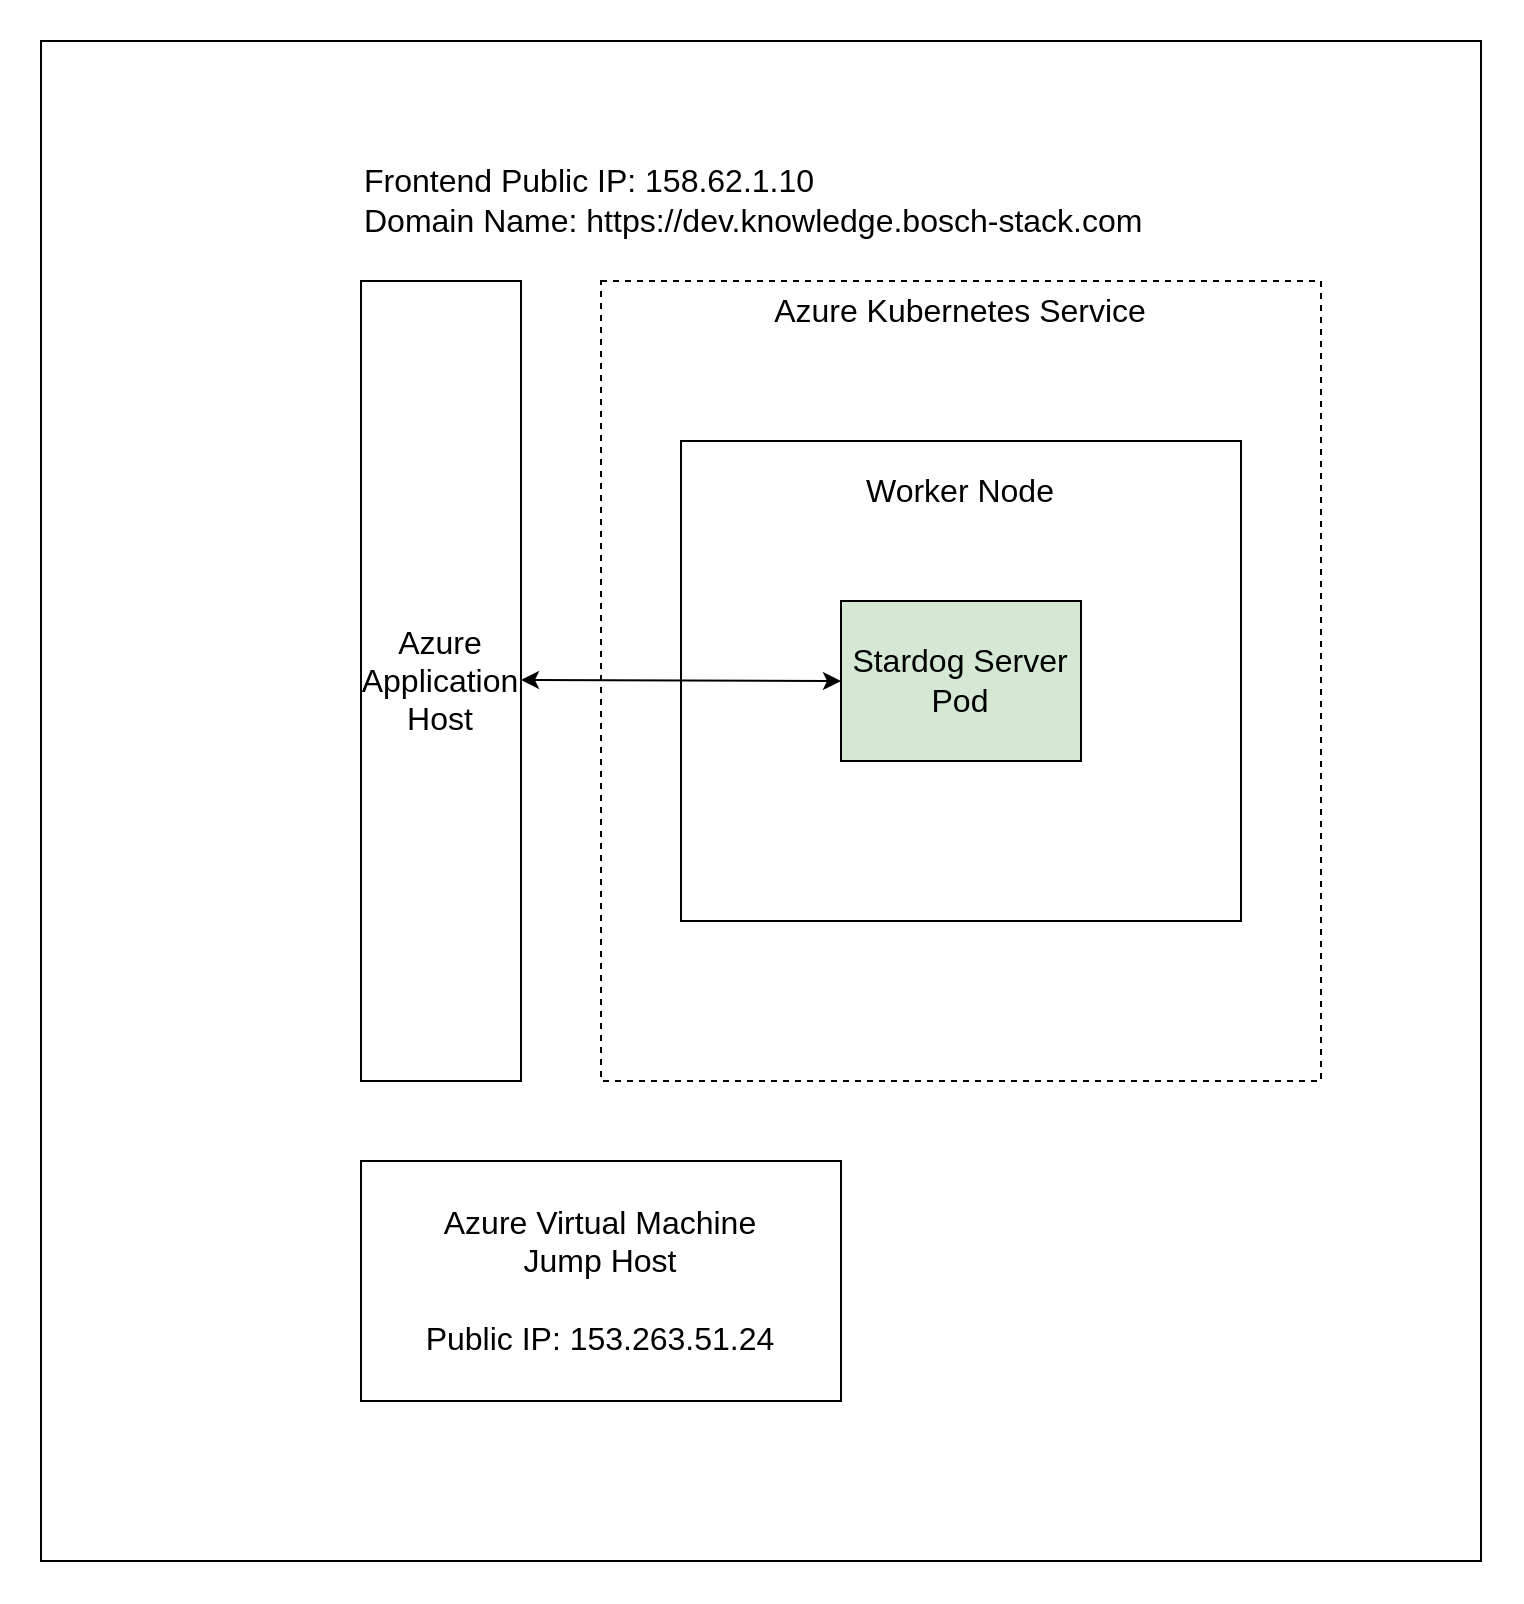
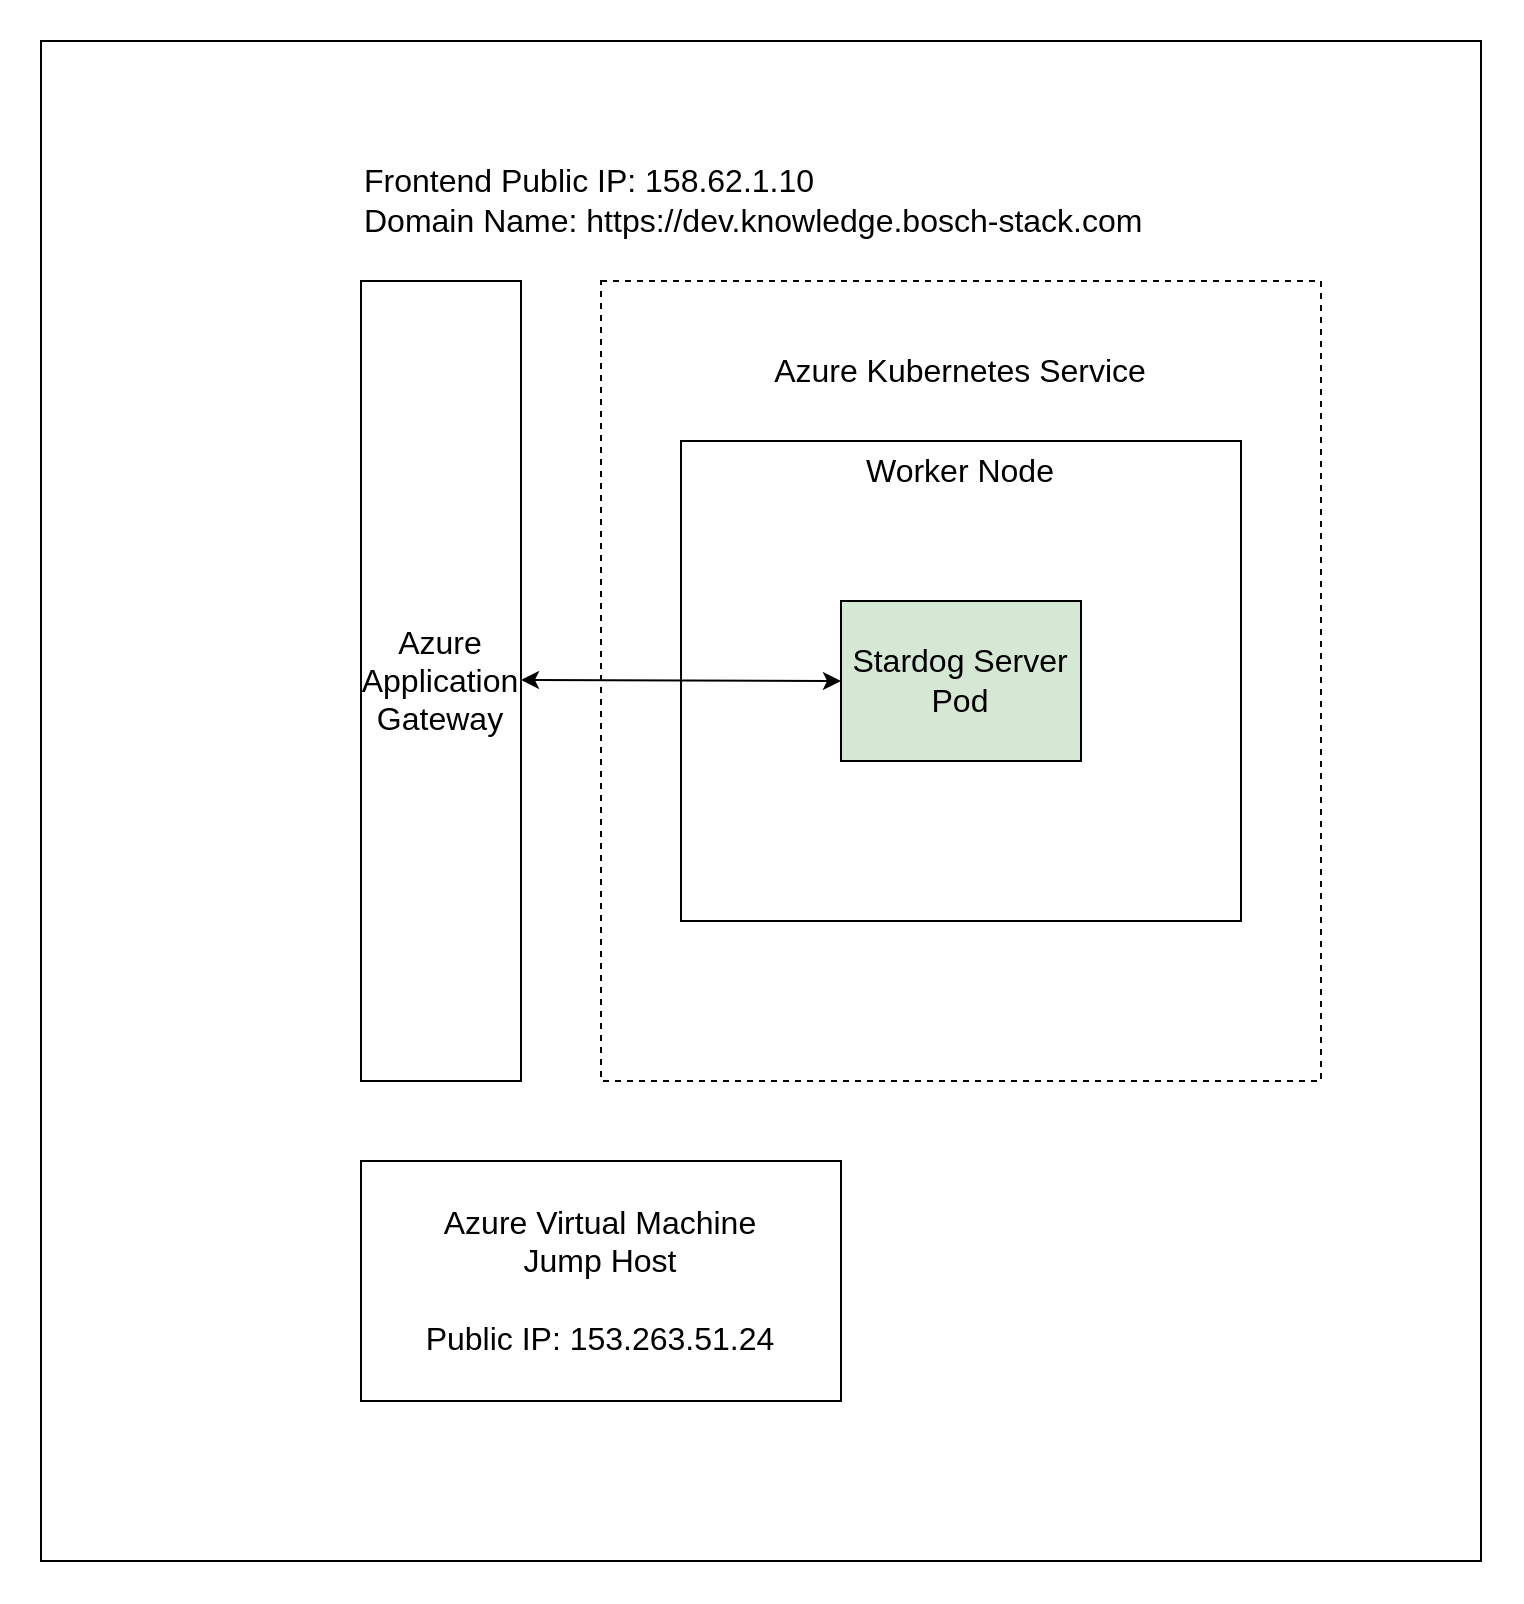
node "Azure Kubernetes Service": moved (961, 311) -> (961, 371)
node "Worker Node": moved (961, 491) -> (961, 471)
node "Azure Application Host": label "Azure Application Host" -> "Azure Application Gateway"
